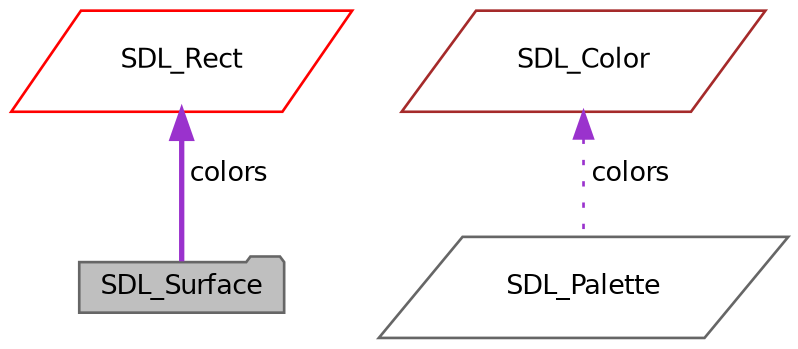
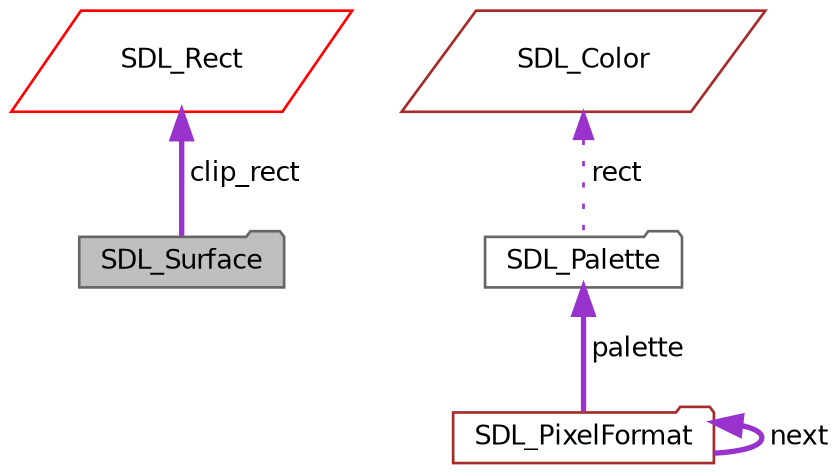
edge "SDL_Surface" -> "SDL_Rect": label " colors" -> " clip_rect"
edge "SDL_Palette" -> "SDL_Color": label " colors" -> " rect"
node "SDL_Palette": shape parallelogram -> folder
node "SDL_PixelFormat": added
